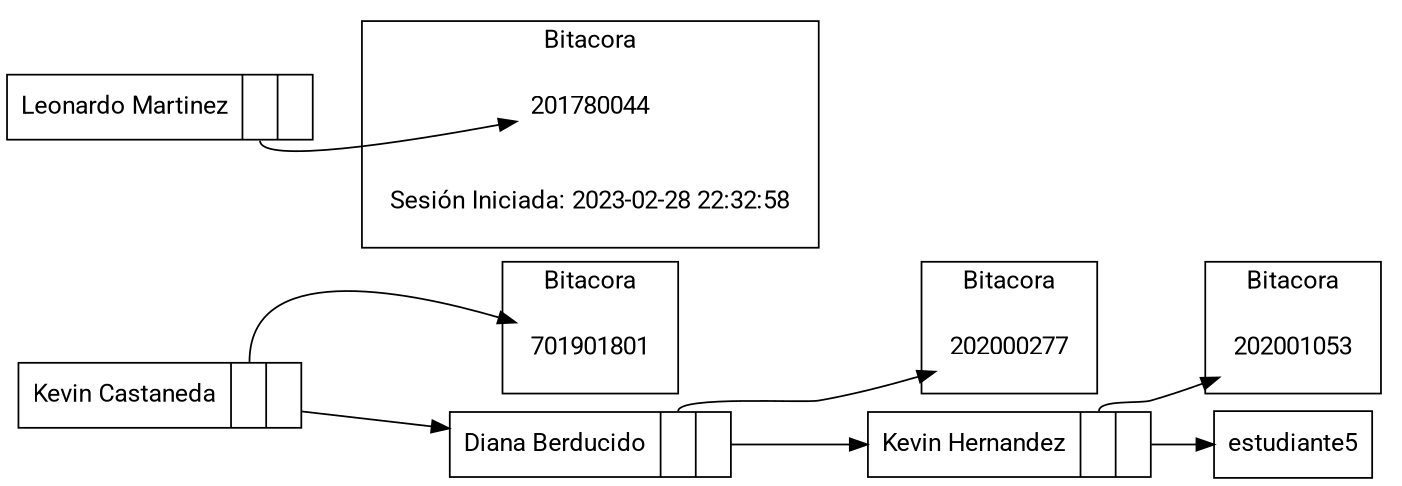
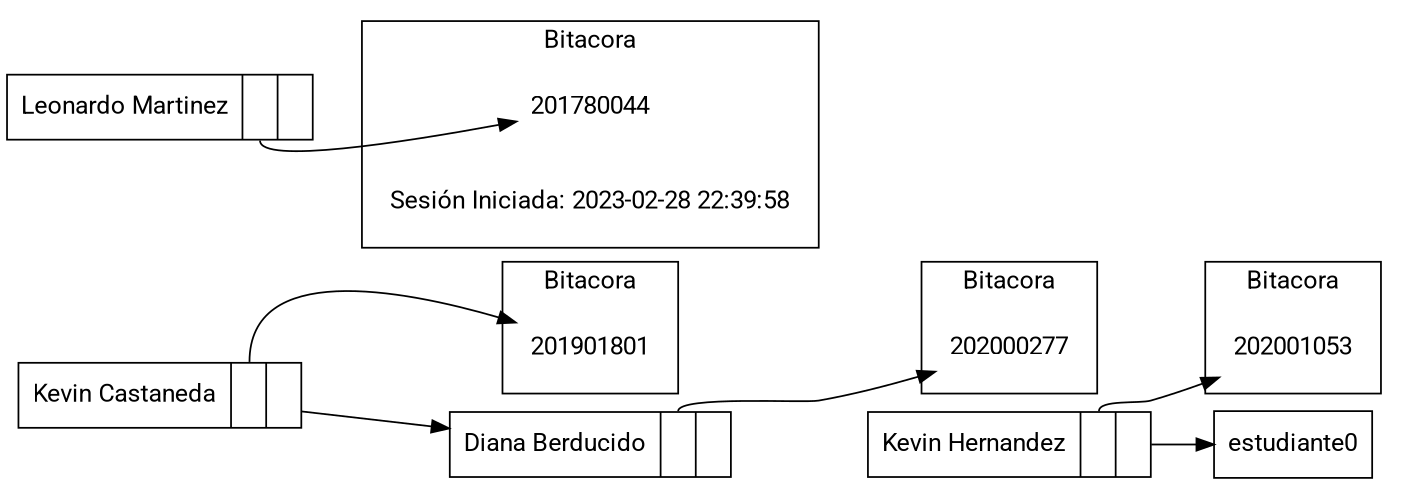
node "Sesión Iniciada: 2023-02-28 22:32:58": label "Sesión Iniciada: 2023-02-28 22:32:58" -> "Sesión Iniciada: 2023-02-28 22:39:58"
node "701901801": label "701901801" -> "201901801"
edge "Diana Berducido" -> "Kevin Hernandez": removed
node "estudiante5": label "estudiante5" -> "estudiante0"
